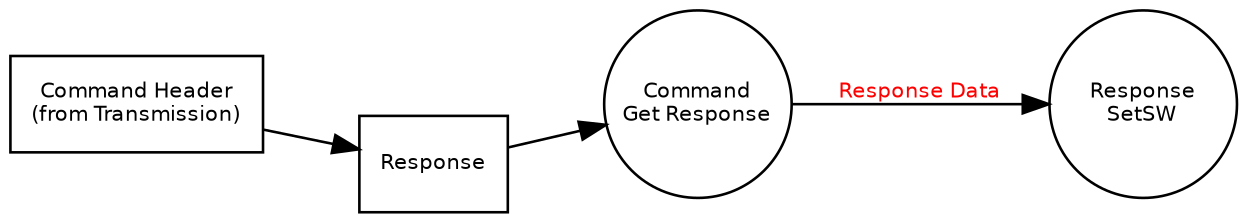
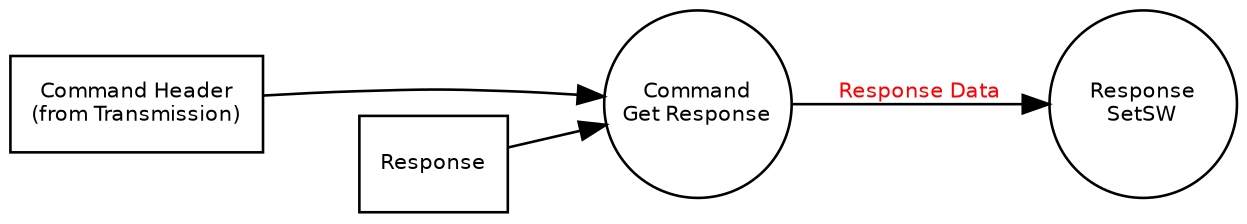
edge "Command Header (from Transmission)" -> "Response": now "Command Header (from Transmission)" -> "Command Get Response"
